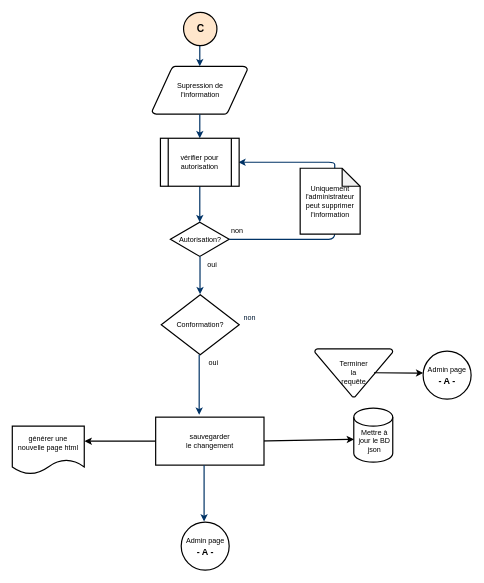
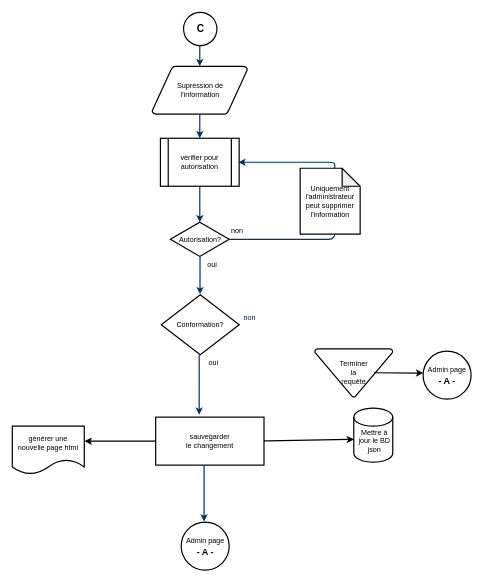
node "C": fillcolor #ffe6cc -> #ffffff
